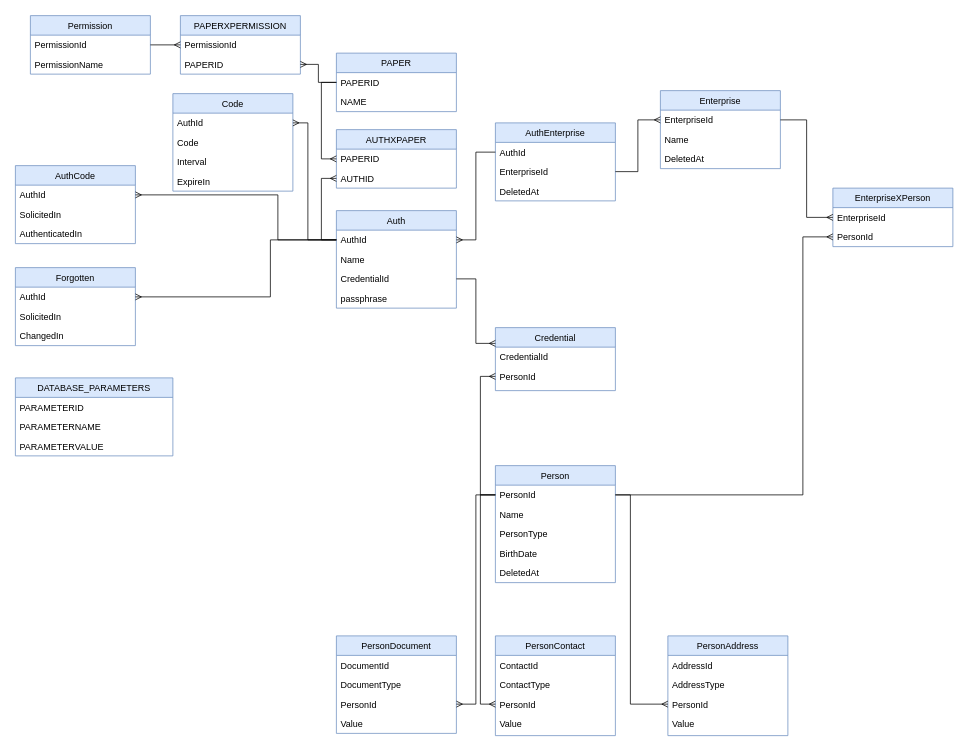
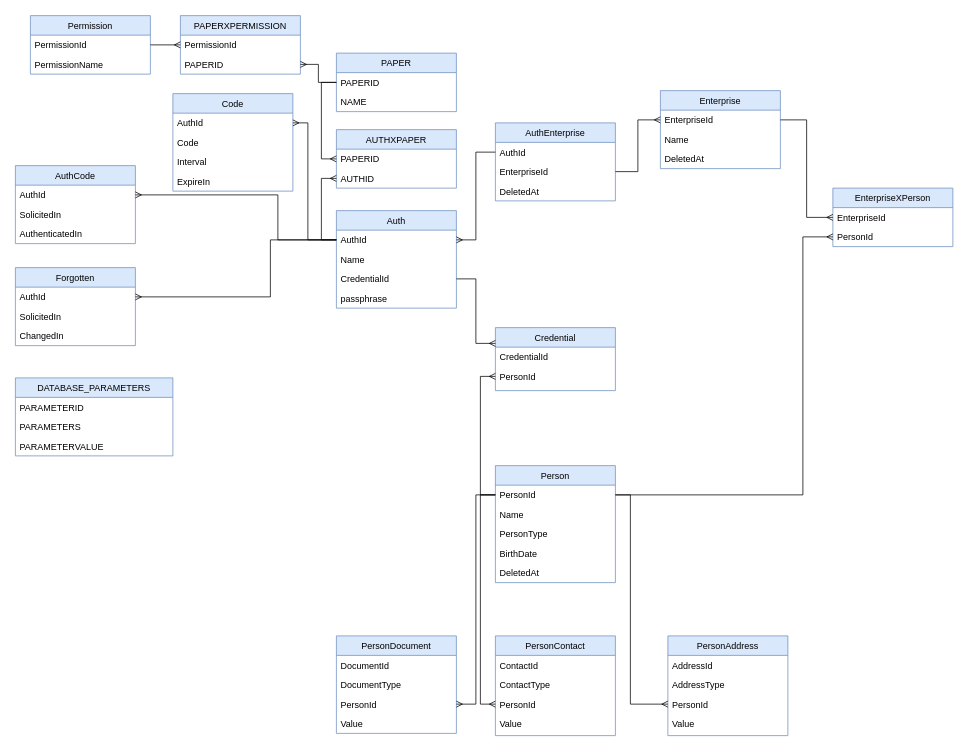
node "PARAMETERNAME": label "PARAMETERNAME" -> "PARAMETERS"
